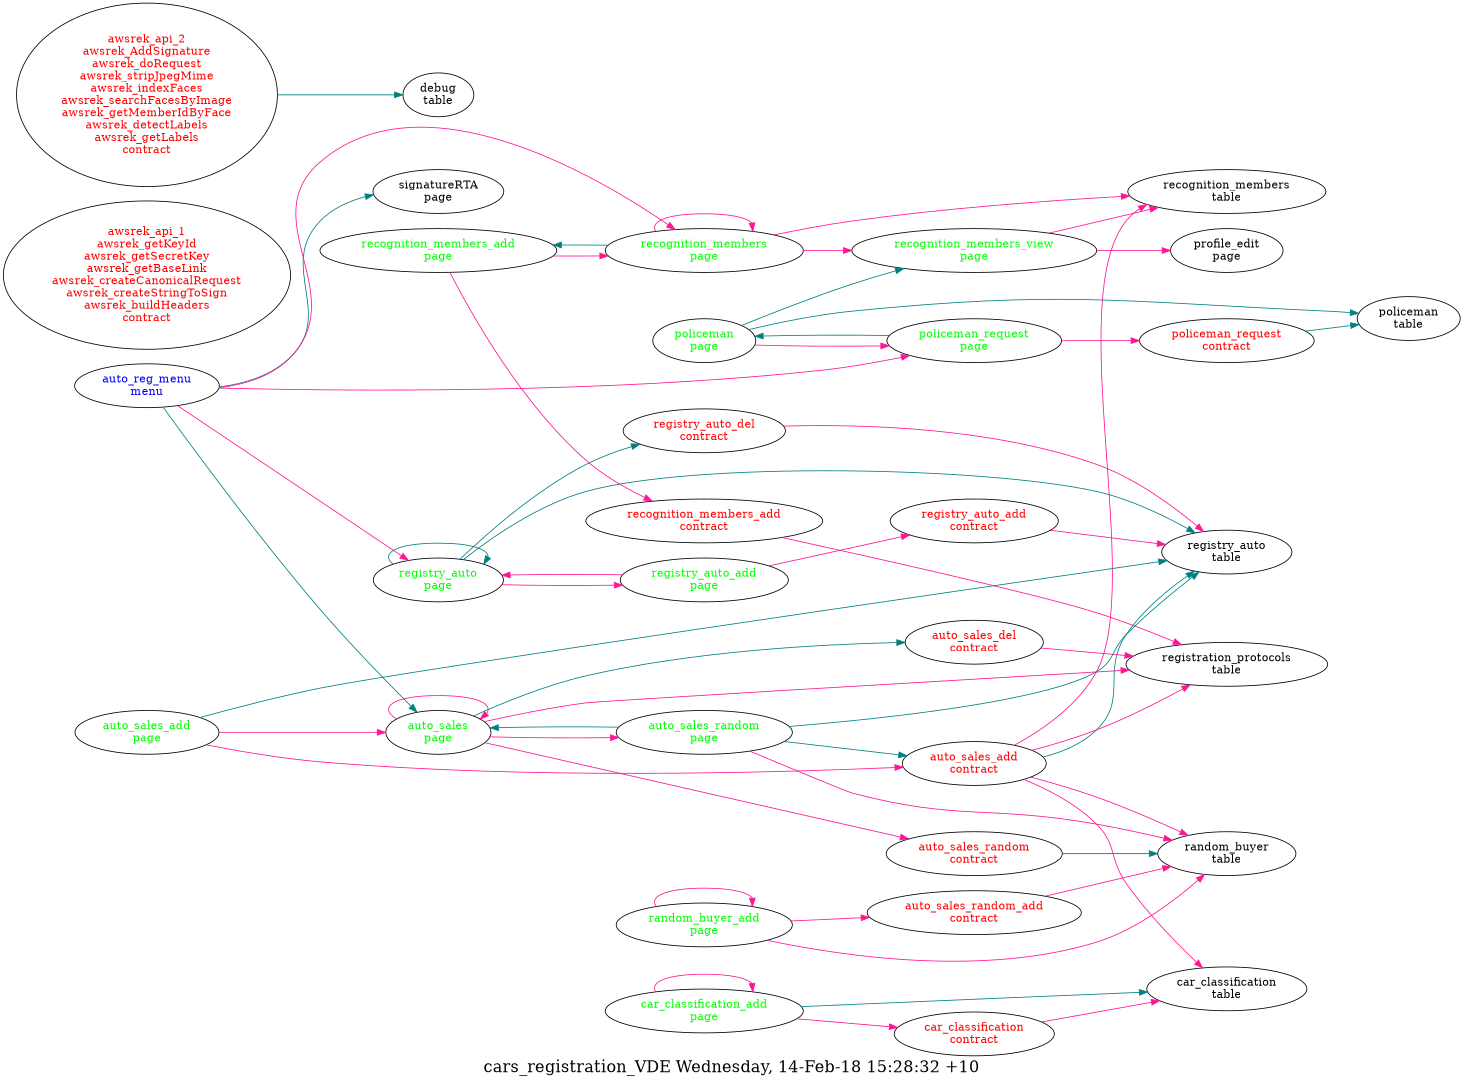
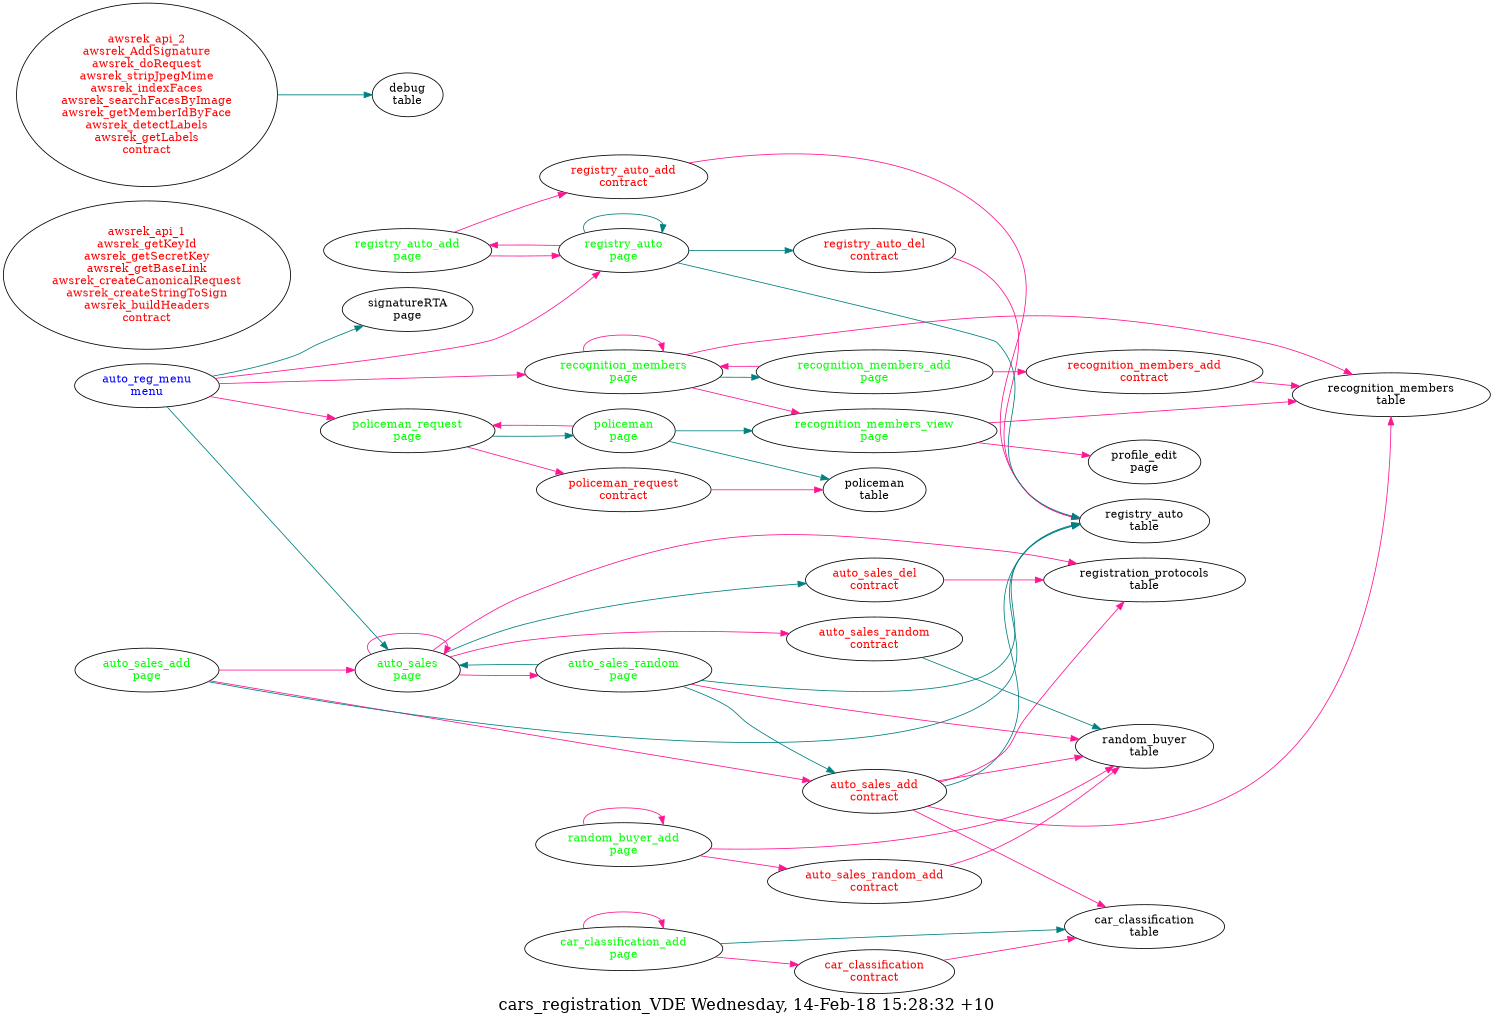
edge "policeman_request contract" -> "policeman table": color teal -> deeppink
edge "recognition_members_add contract" -> "registration_protocols table": now "recognition_members_add contract" -> "recognition_members table"
